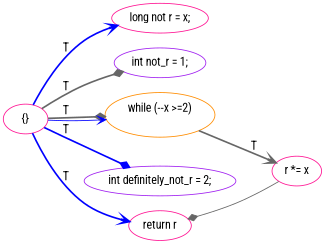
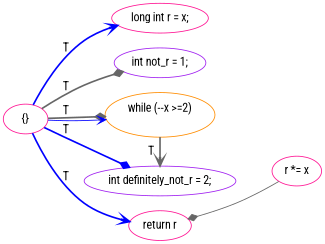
node "long not r = x;": label "long not r = x;" -> "long int r = x;"
edge "while (--x >=2)" -> "r *= x": now "while (--x >=2)" -> "int definitely_not_r = 2;"
